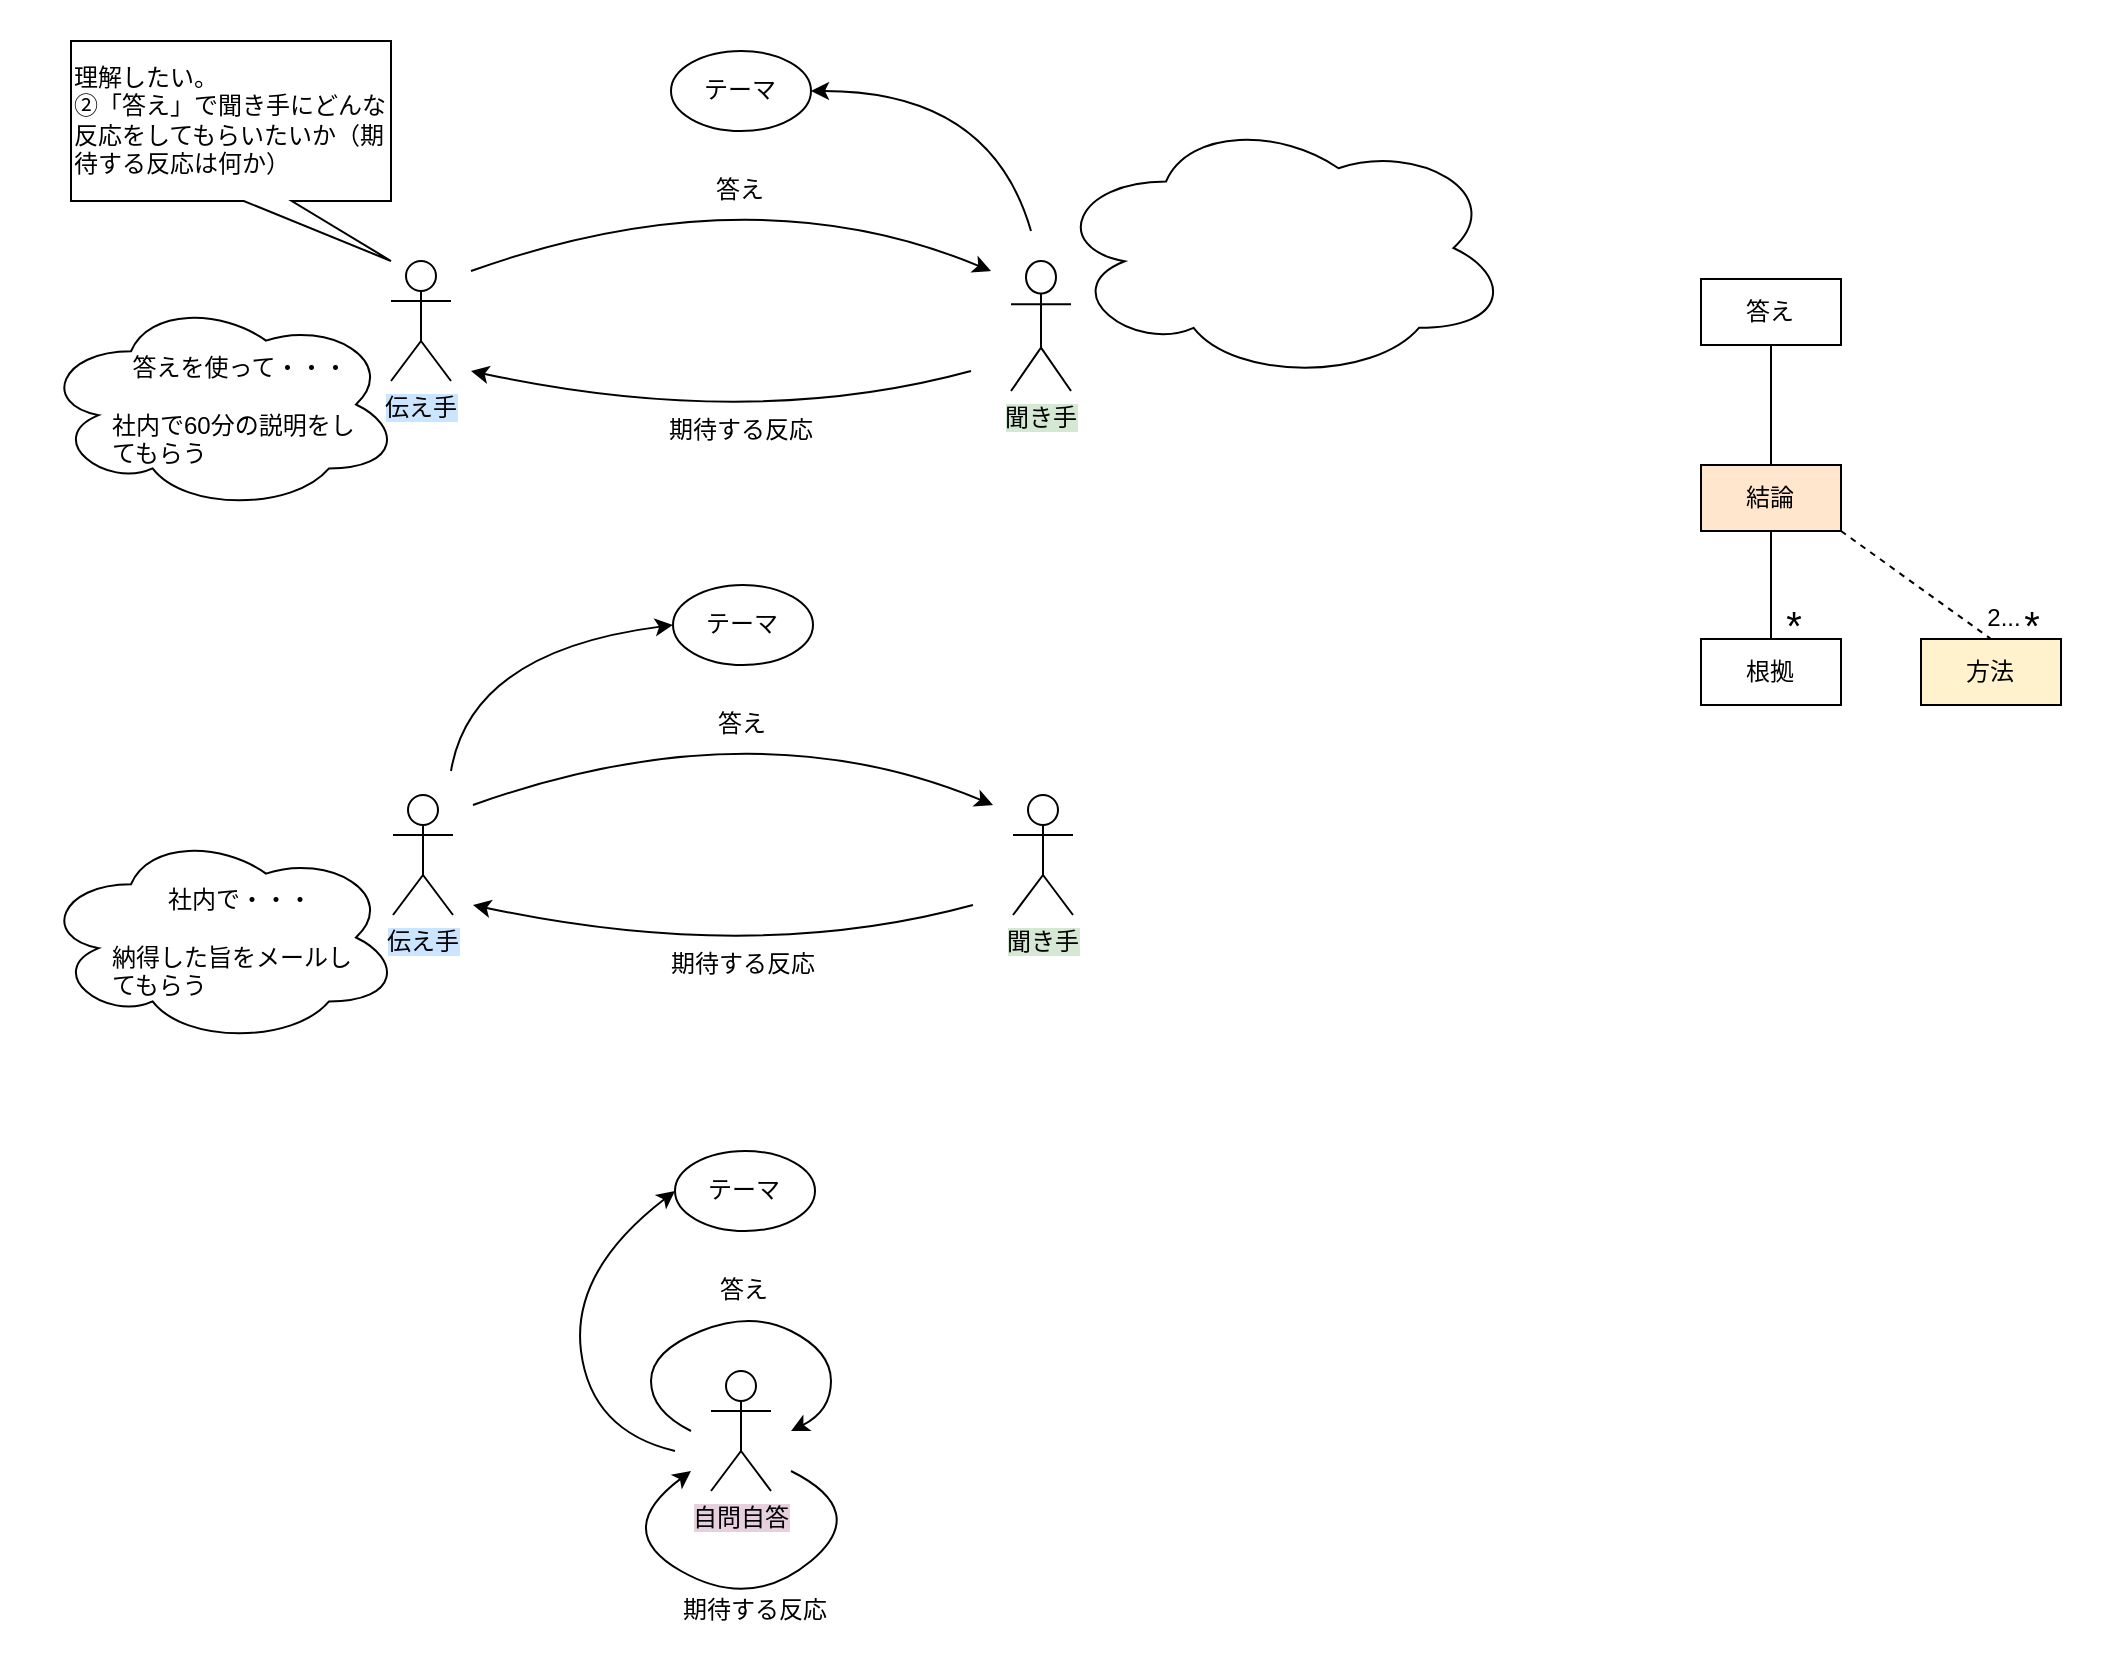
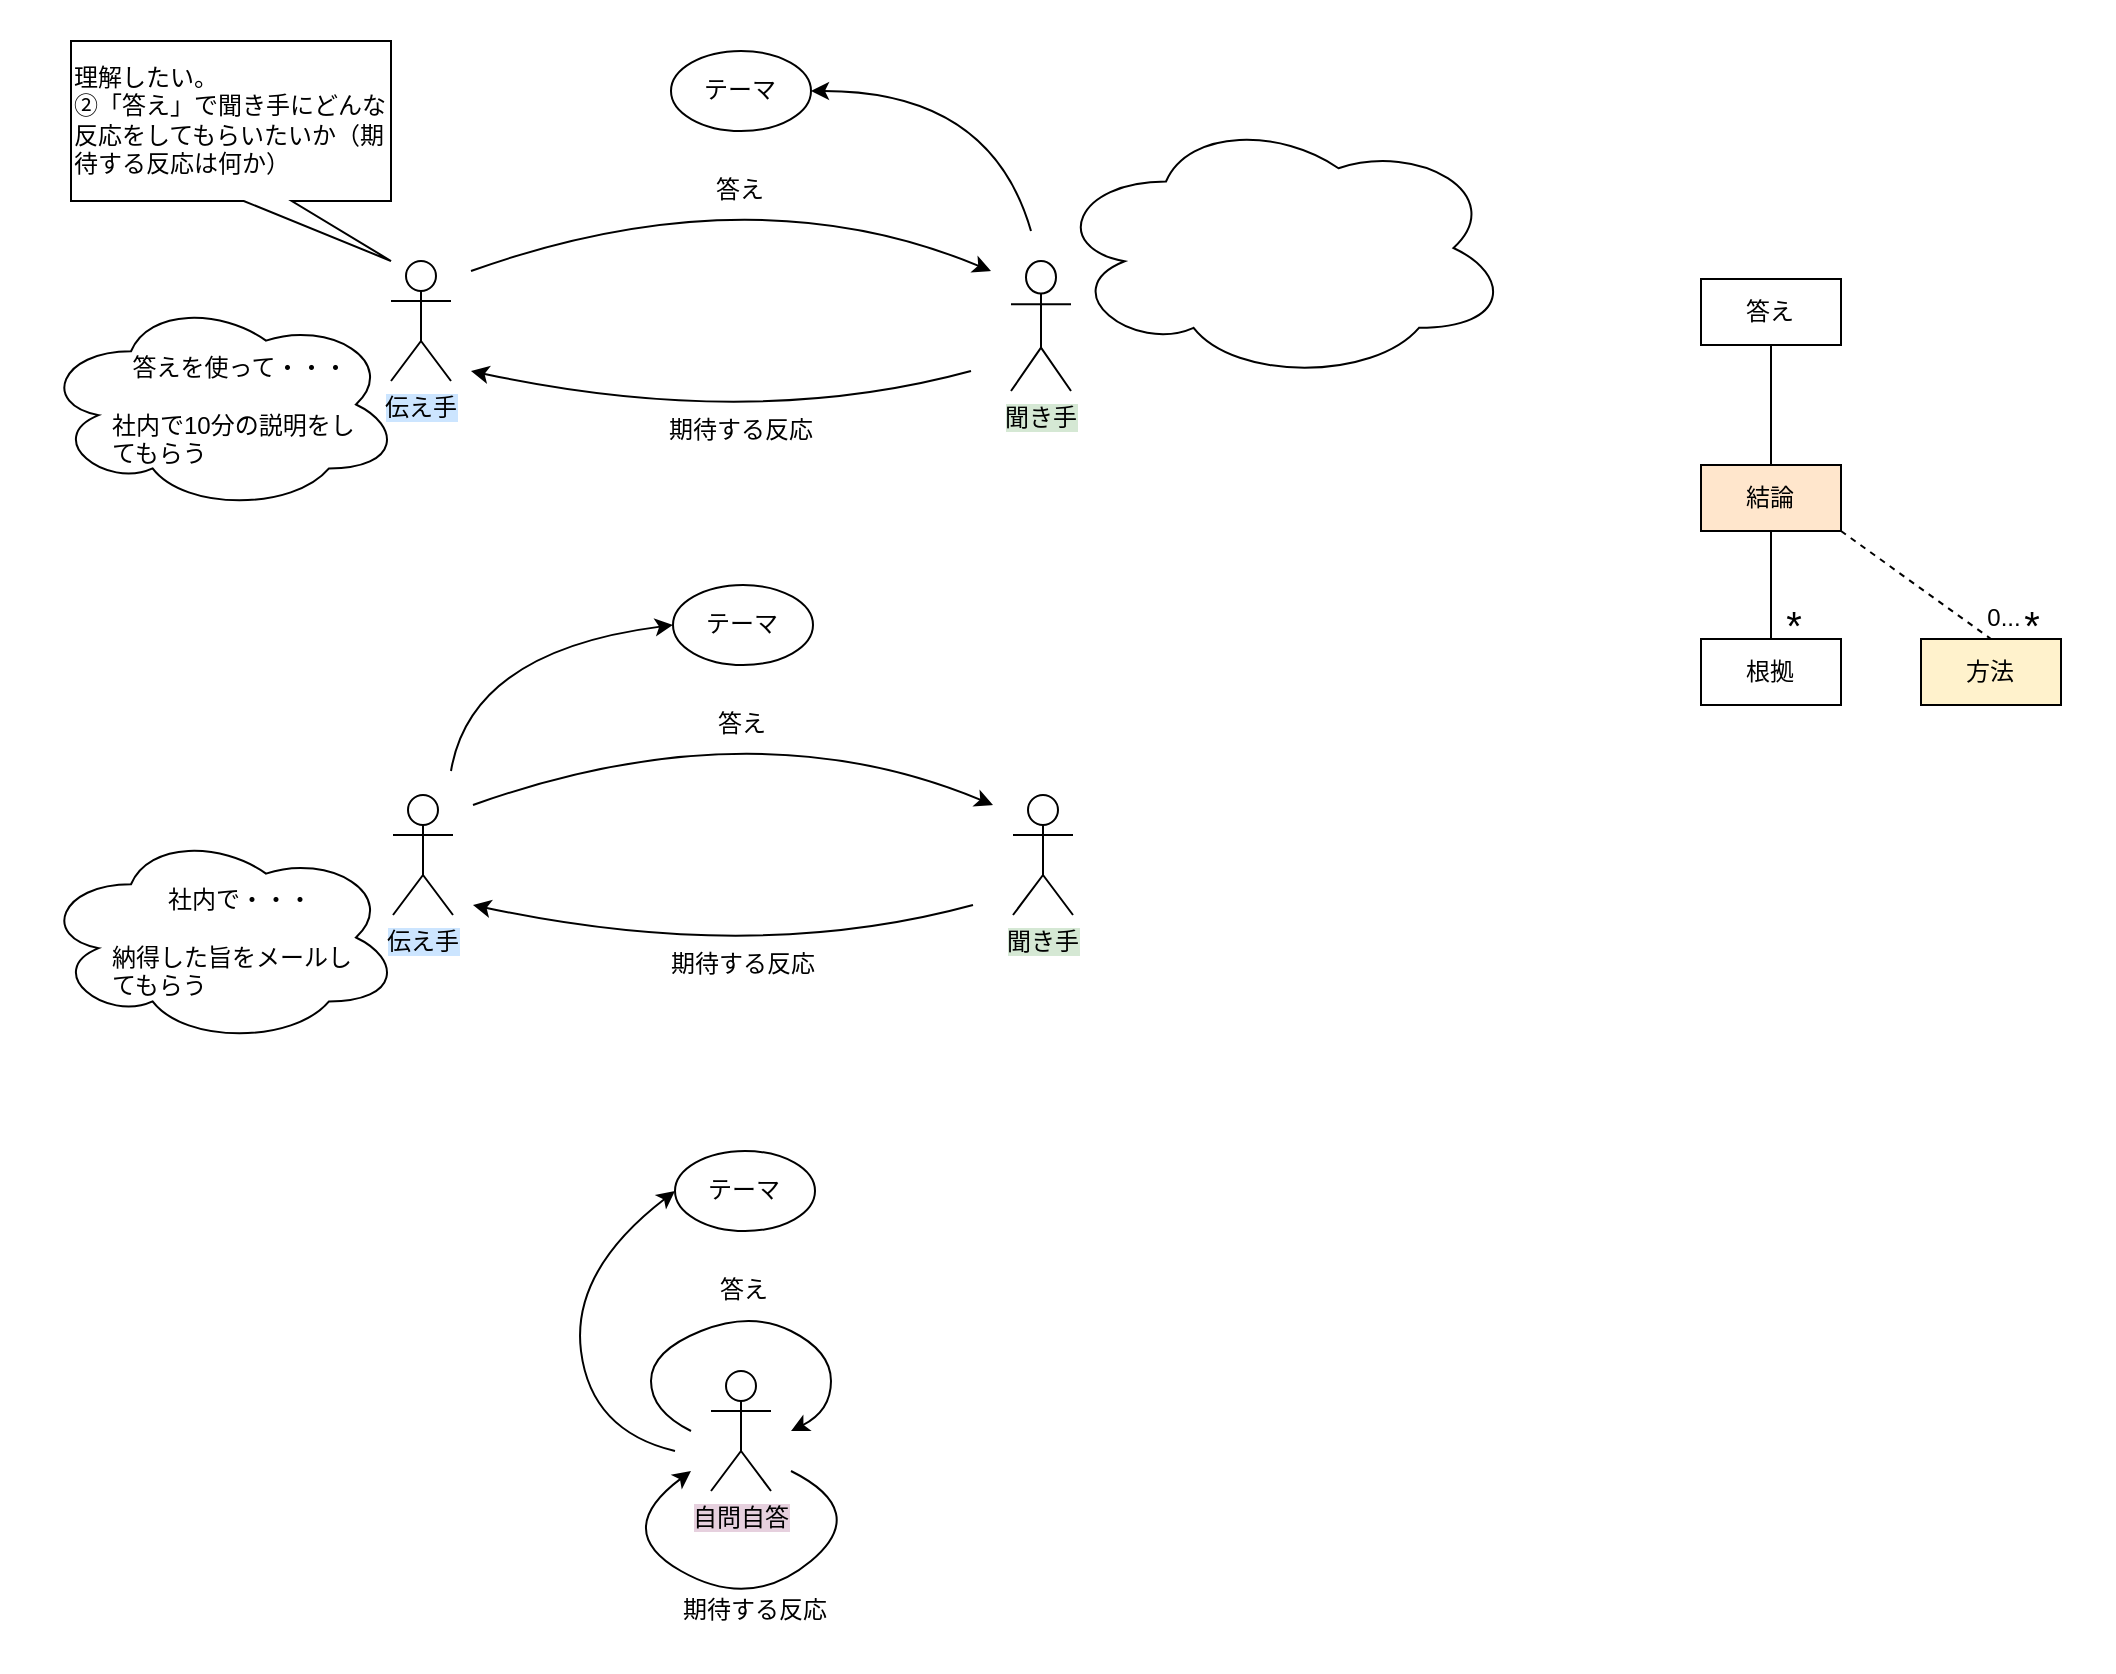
node "答えを使って・・・ 社内で60分の説明をしてもらう": label "答えを使って・・・ 社内で60分の説明をしてもらう" -> "答えを使って・・・ 社内で10分の説明をしてもらう"
node "2...": label "2..." -> "0..."
